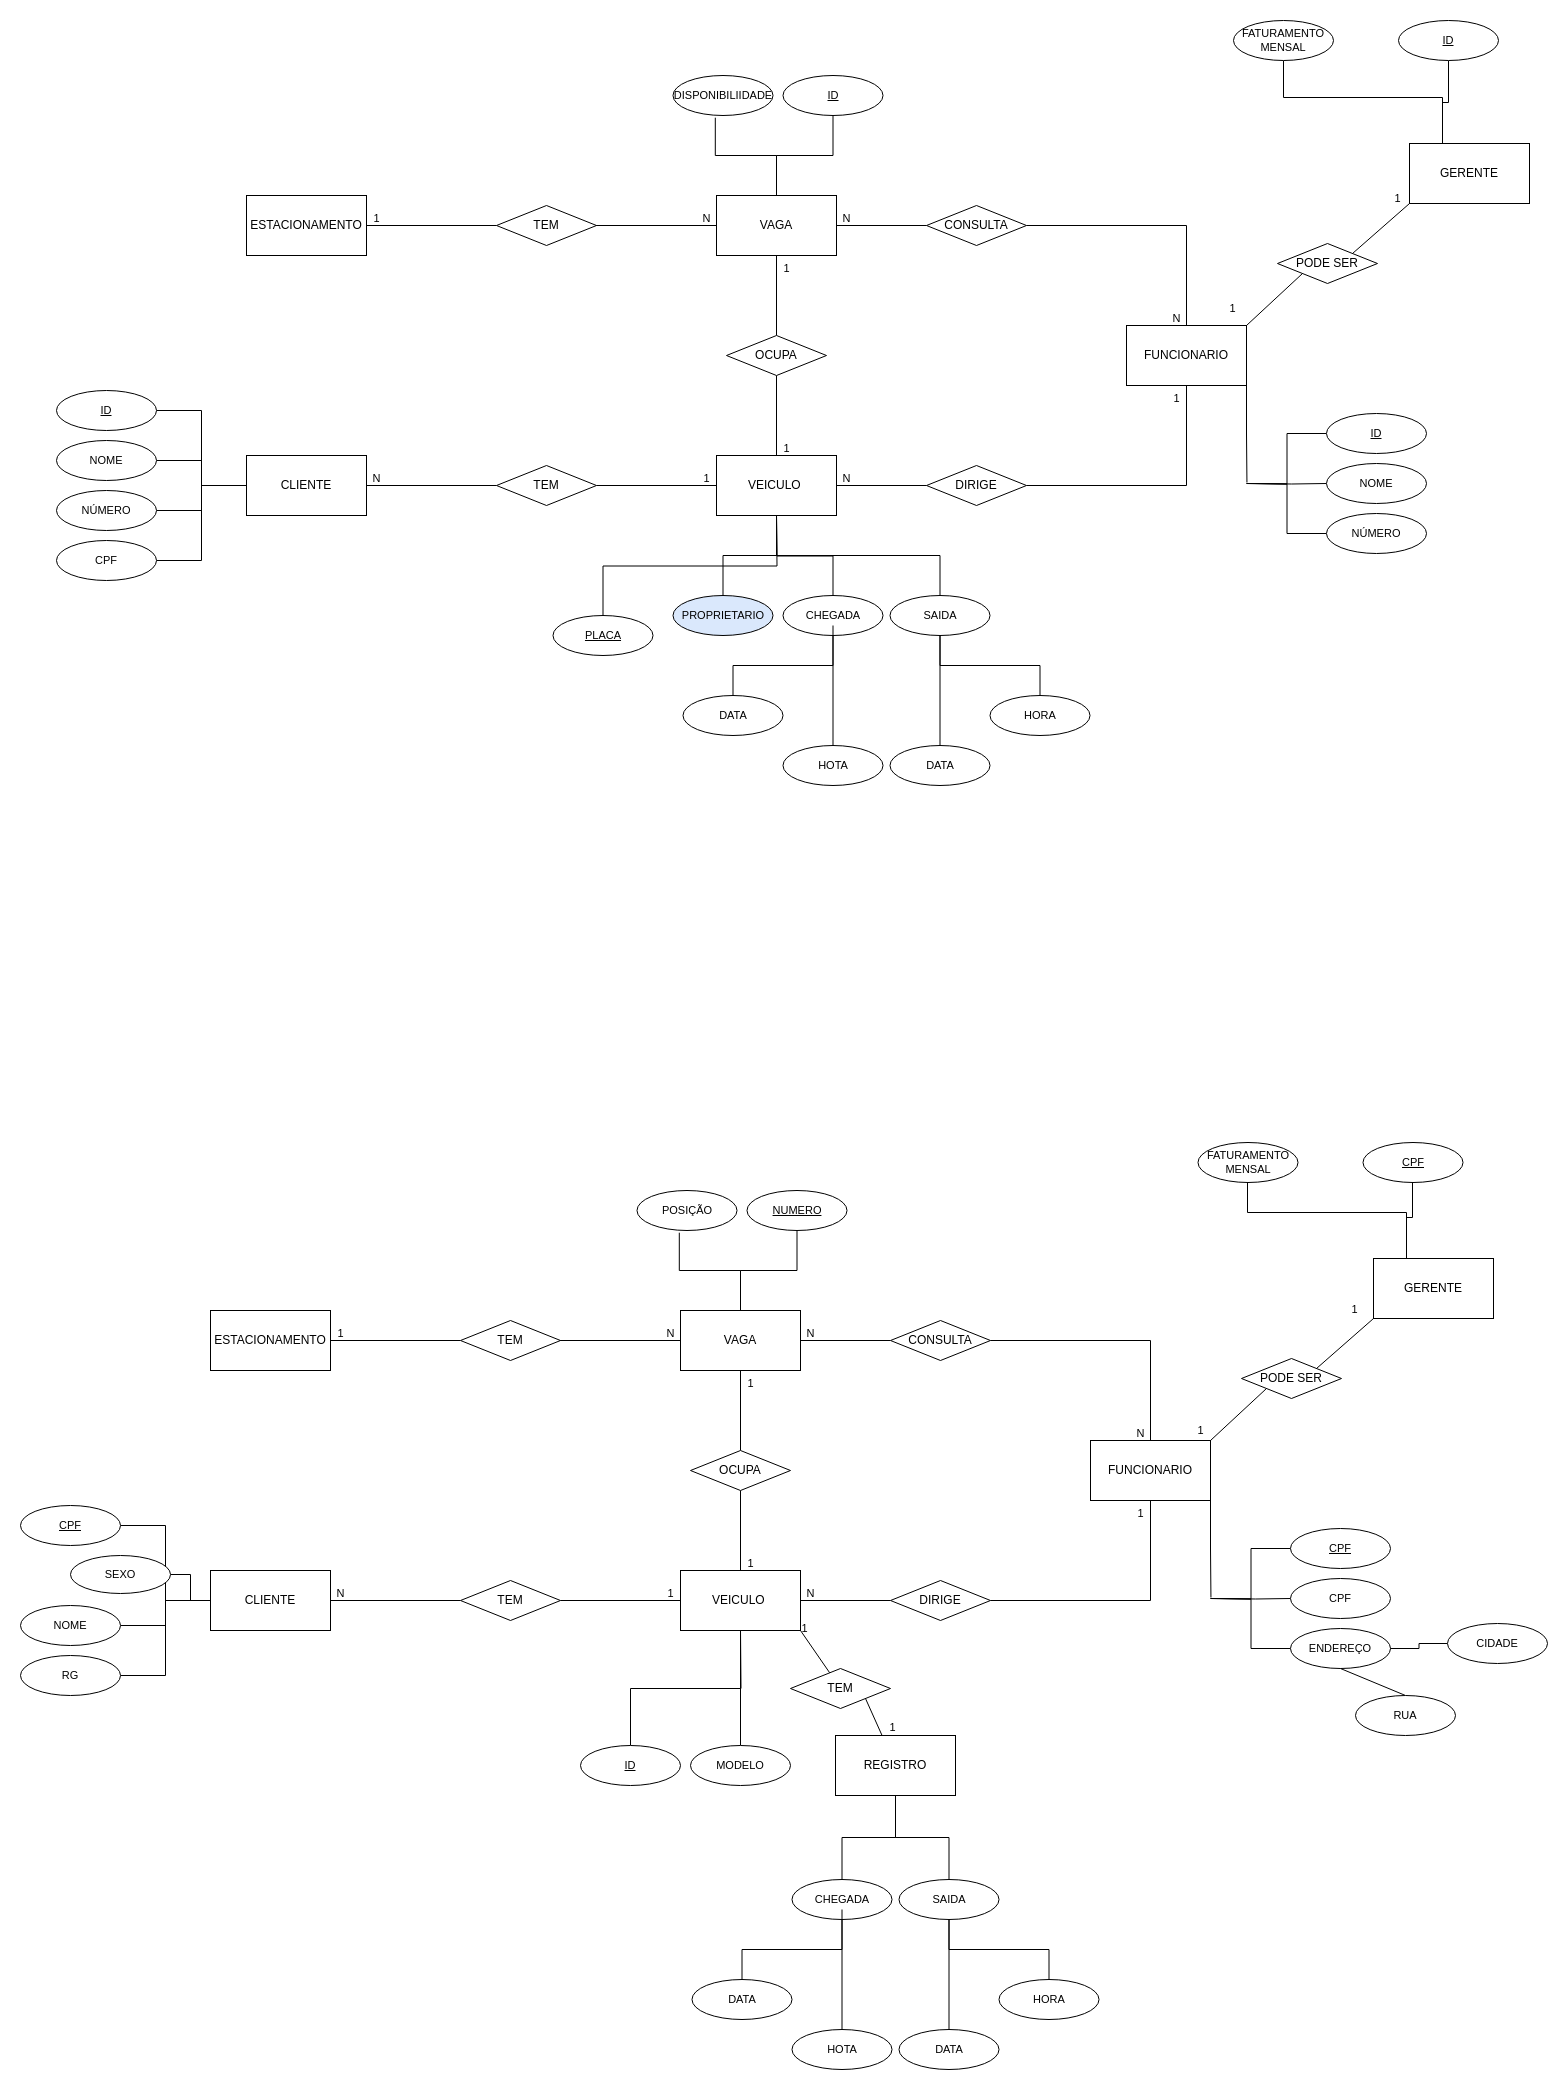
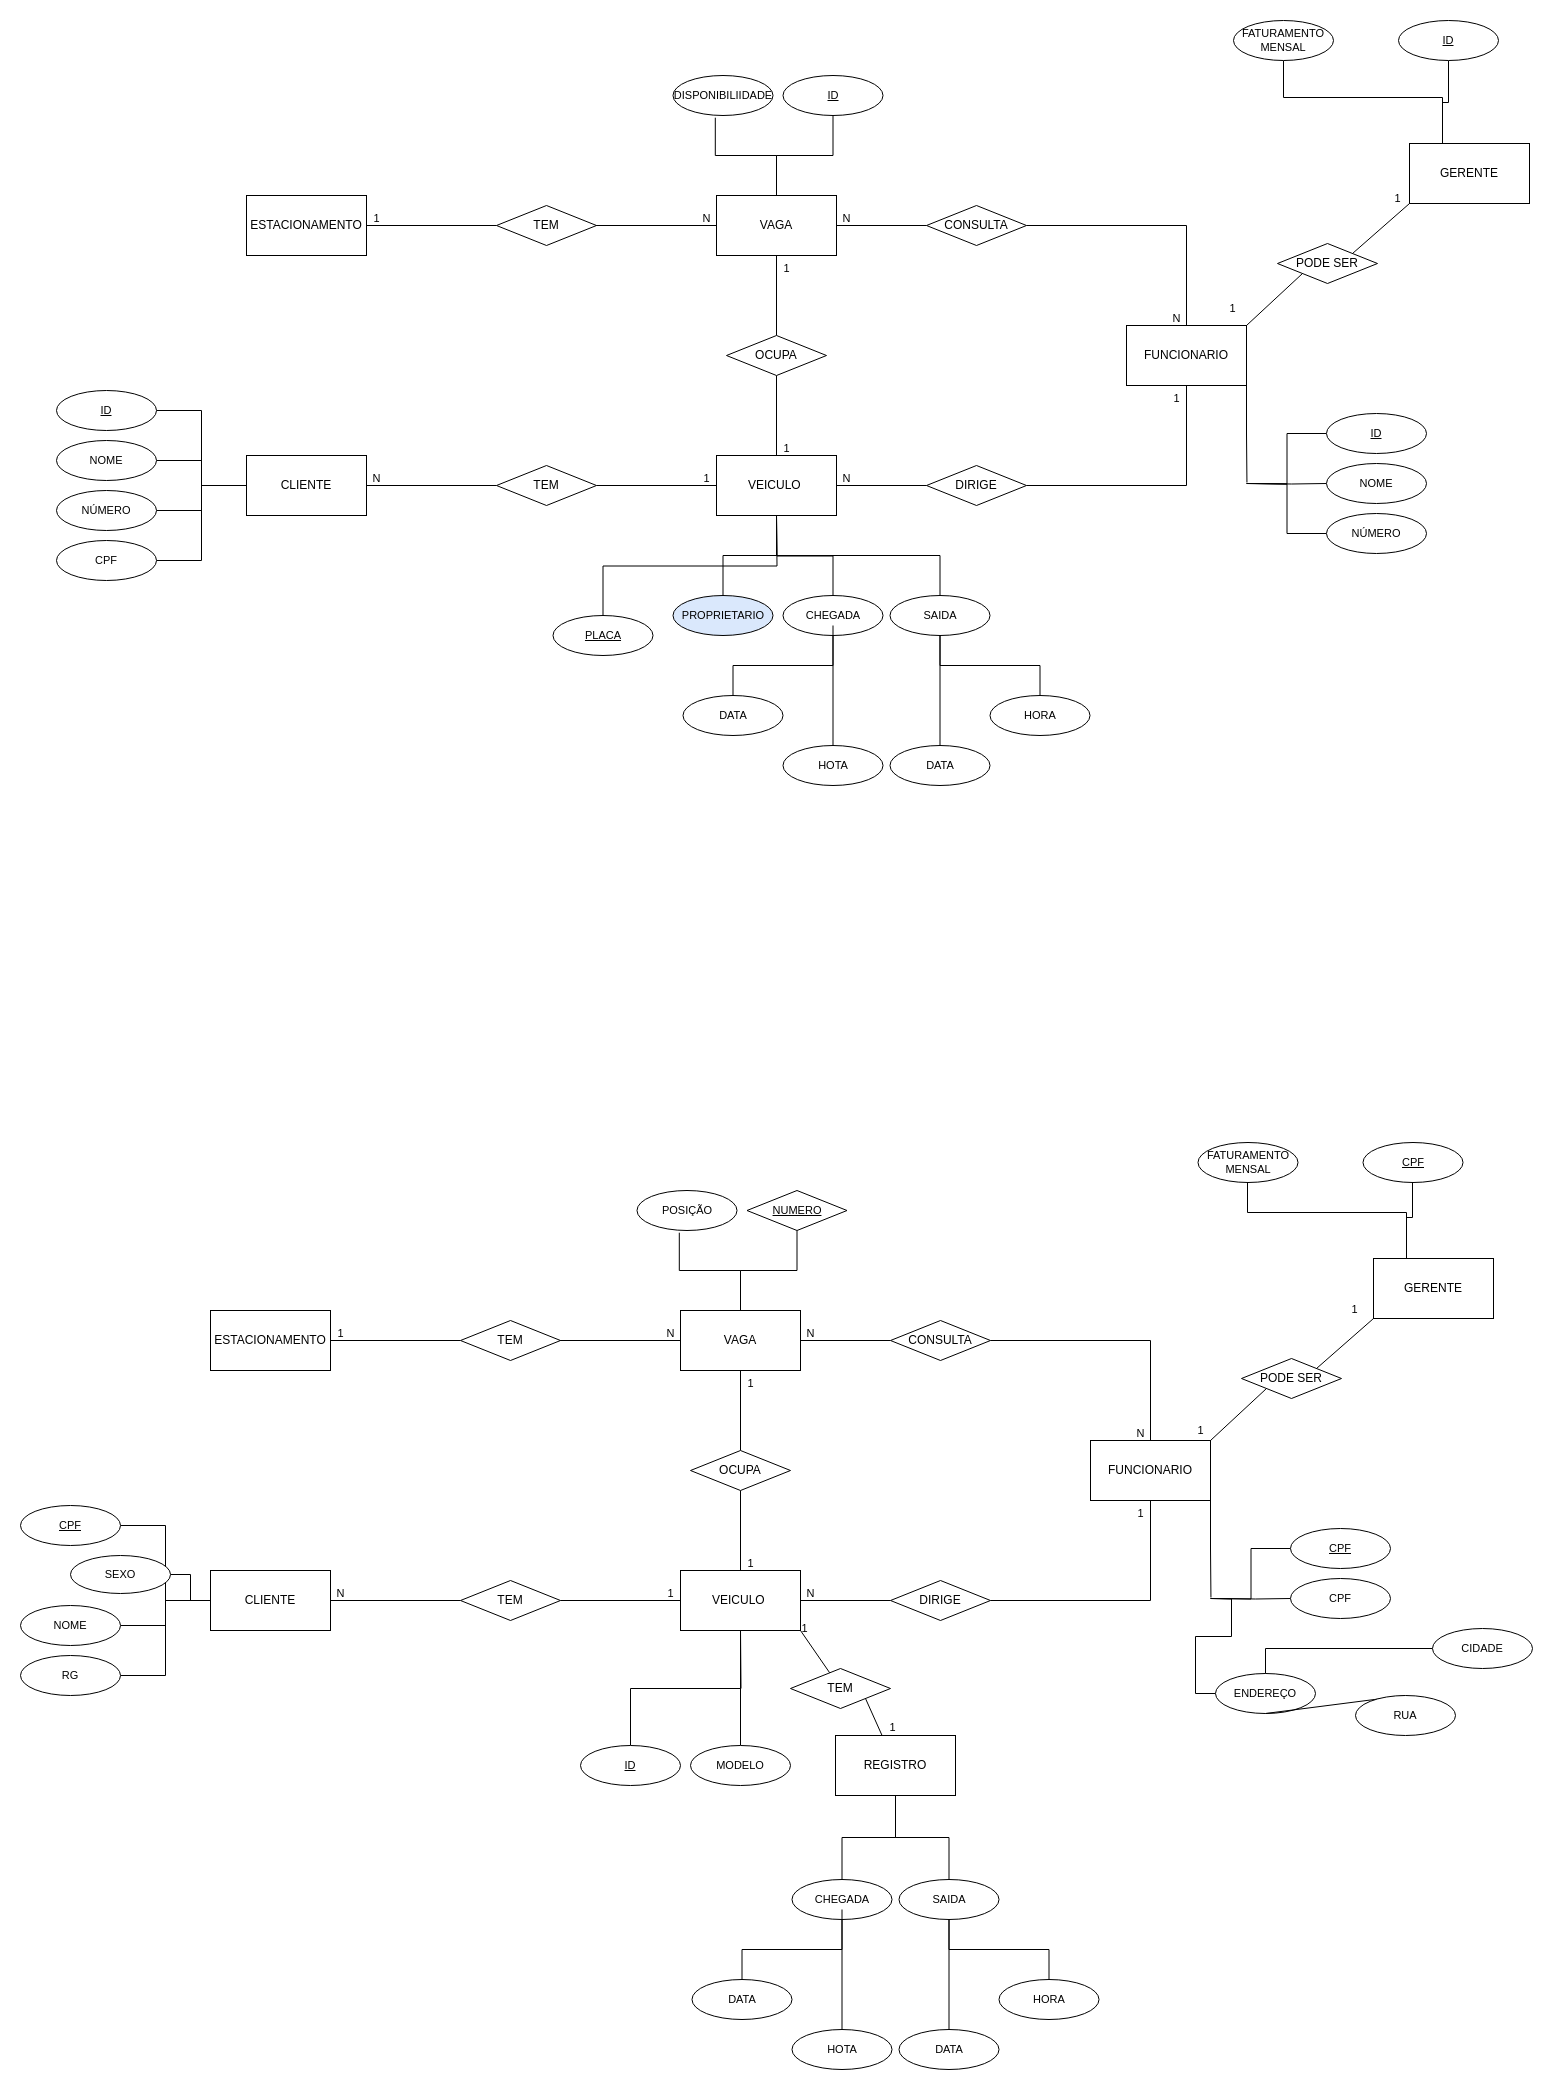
node "NUMERO": shape ellipse -> diamond
node "CIDADE": moved (1498, 1644) -> (1483, 1649)
node "ENDEREÇO": moved (1341, 1649) -> (1266, 1694)
